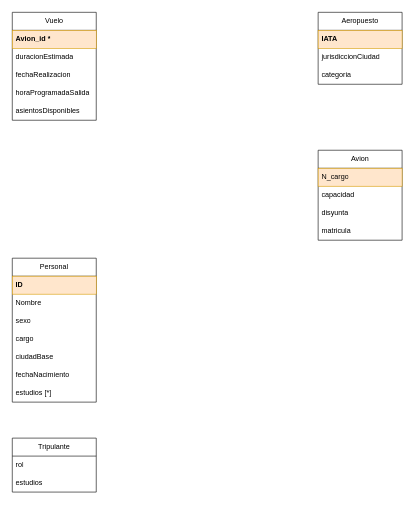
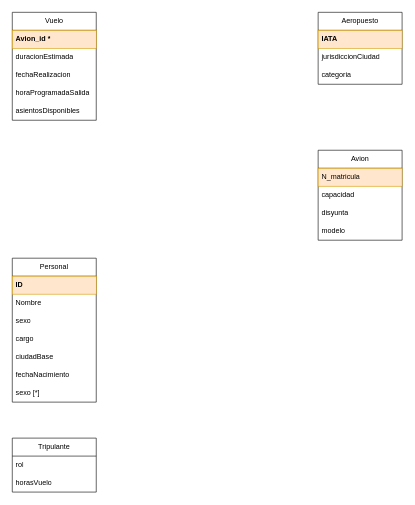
node "N_cargo": label "N_cargo" -> "N_matricula"
node "matricula": label "matricula" -> "modelo"
node "estudios [*]": label "estudios [*]" -> "sexo [*]"
node "estudios": label "estudios" -> "horasVuelo"
